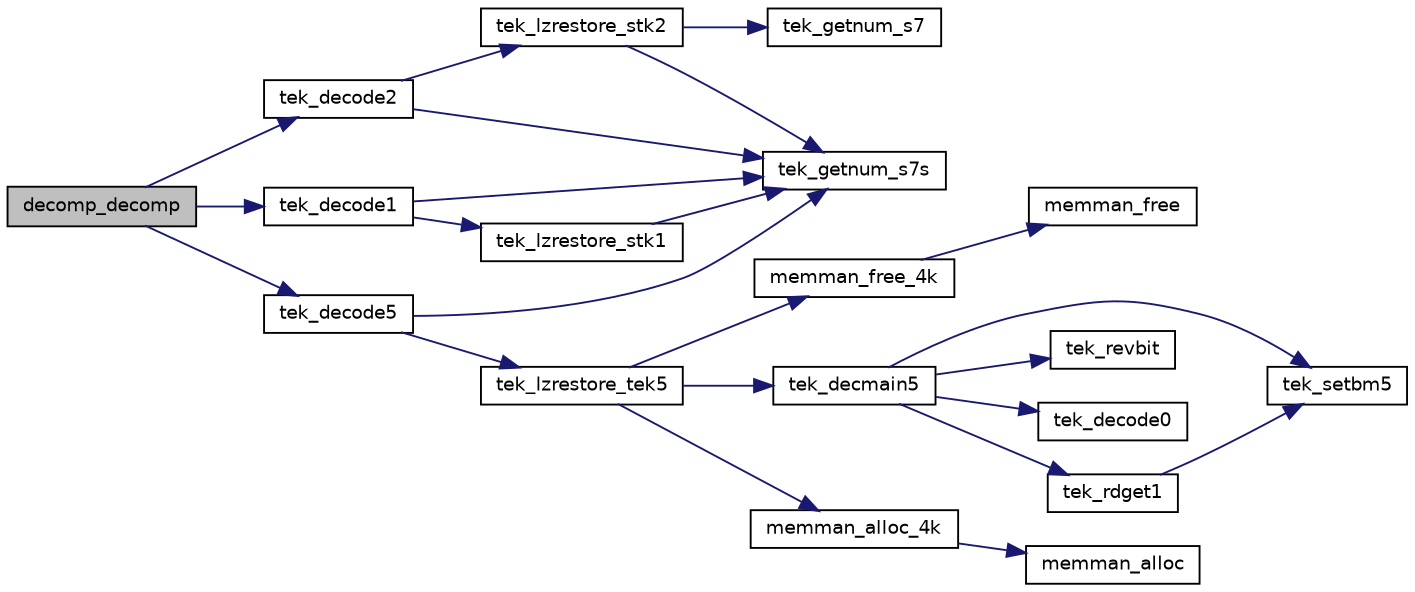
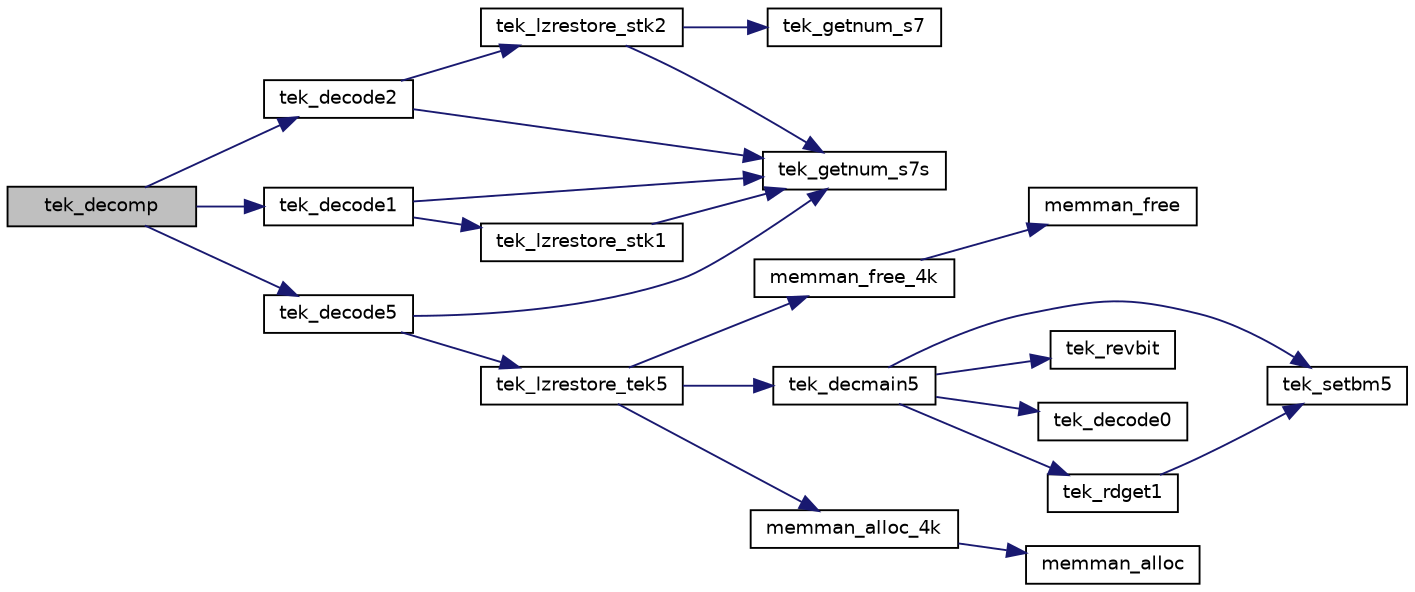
node "decomp_decomp": label "decomp_decomp" -> "tek_decomp"
